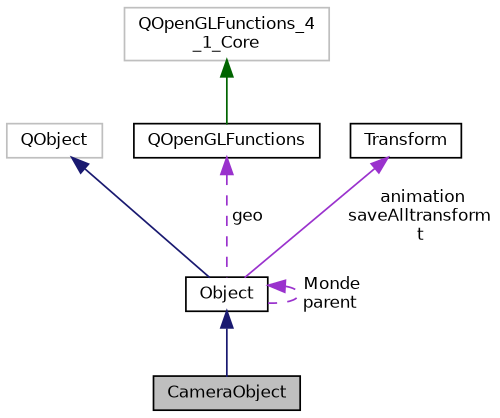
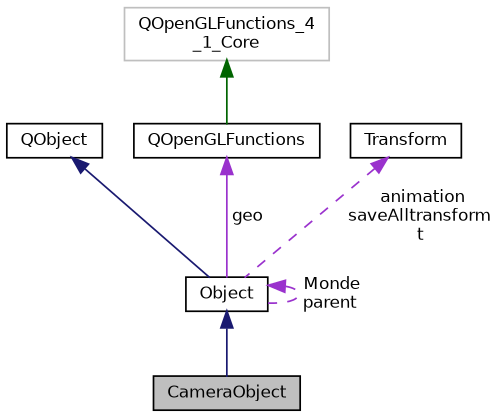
node "QObject": color grey75 -> black
edge "Object" -> "Transform": style solid -> dashed
edge "Object" -> "QOpenGLFunctions": style dashed -> solid
